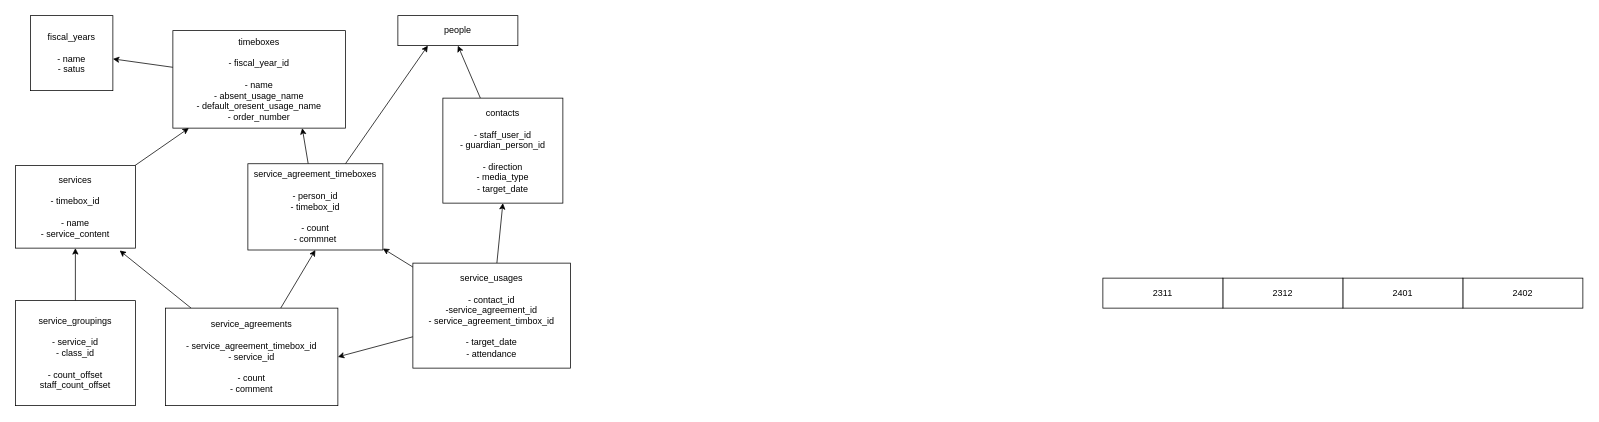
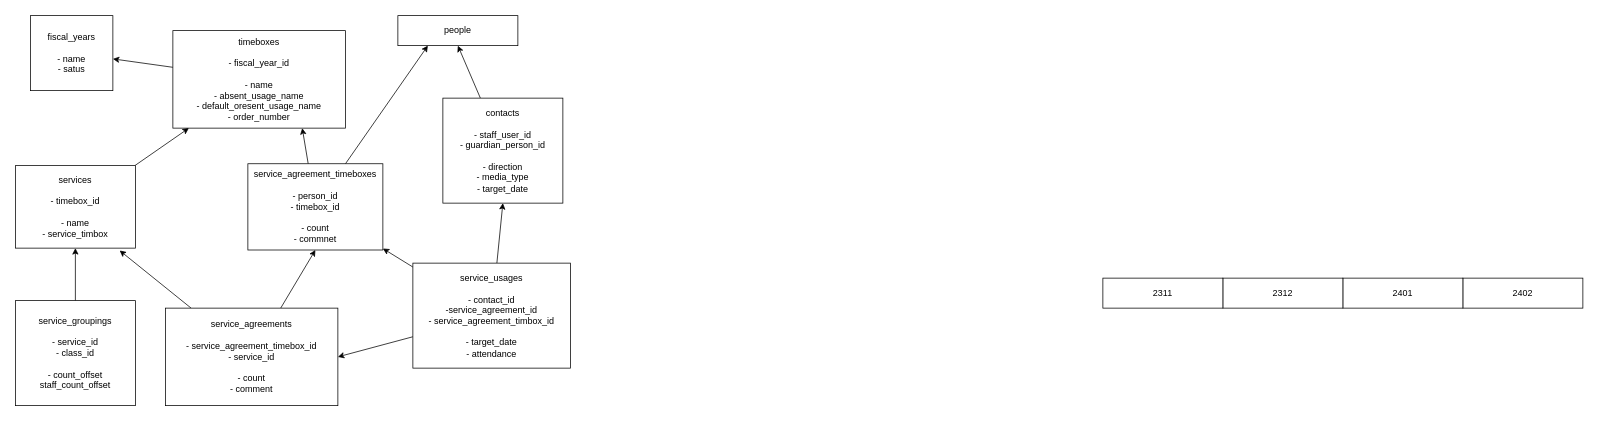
node "services - timebox_id - name - service_content": label "services - timebox_id - name - service_content" -> "services - timebox_id - name - service_timbox"
